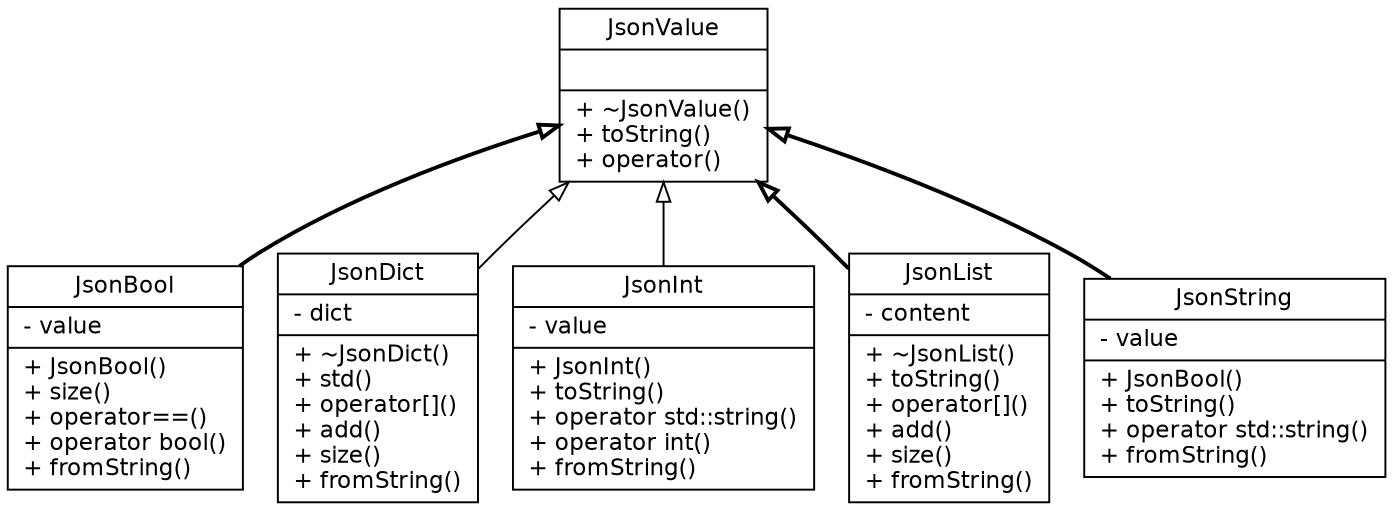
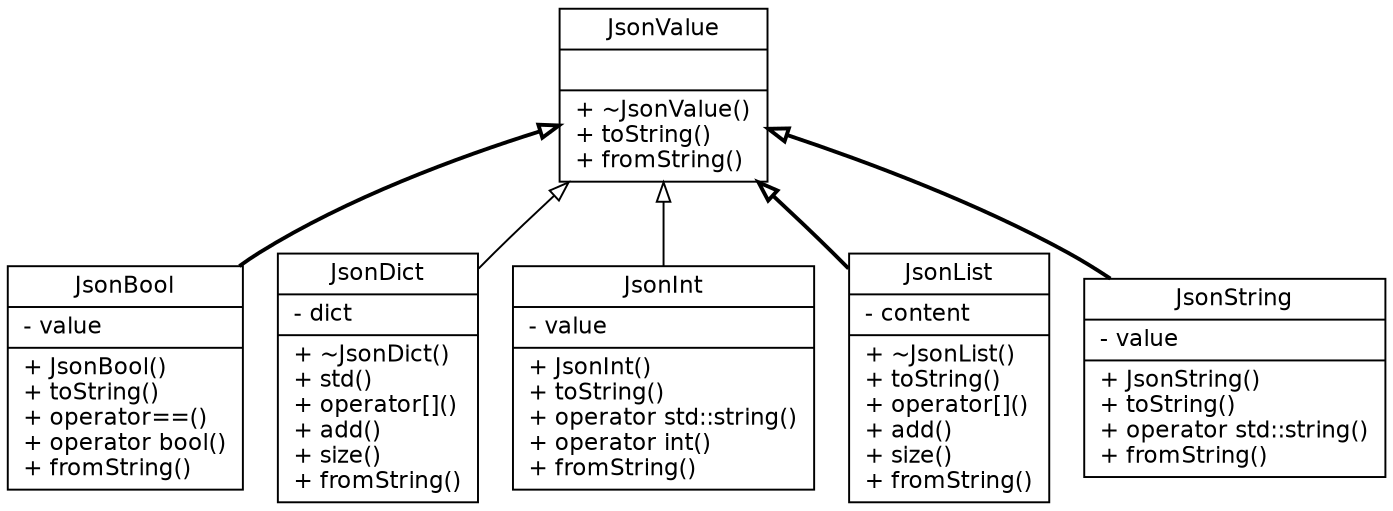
node "JsonValue": text "+ operator()" -> "+ fromString()"
node "JsonString": text "+ JsonBool()" -> "+ JsonString()"
node "JsonBool": text "+ size()" -> "+ toString()"
